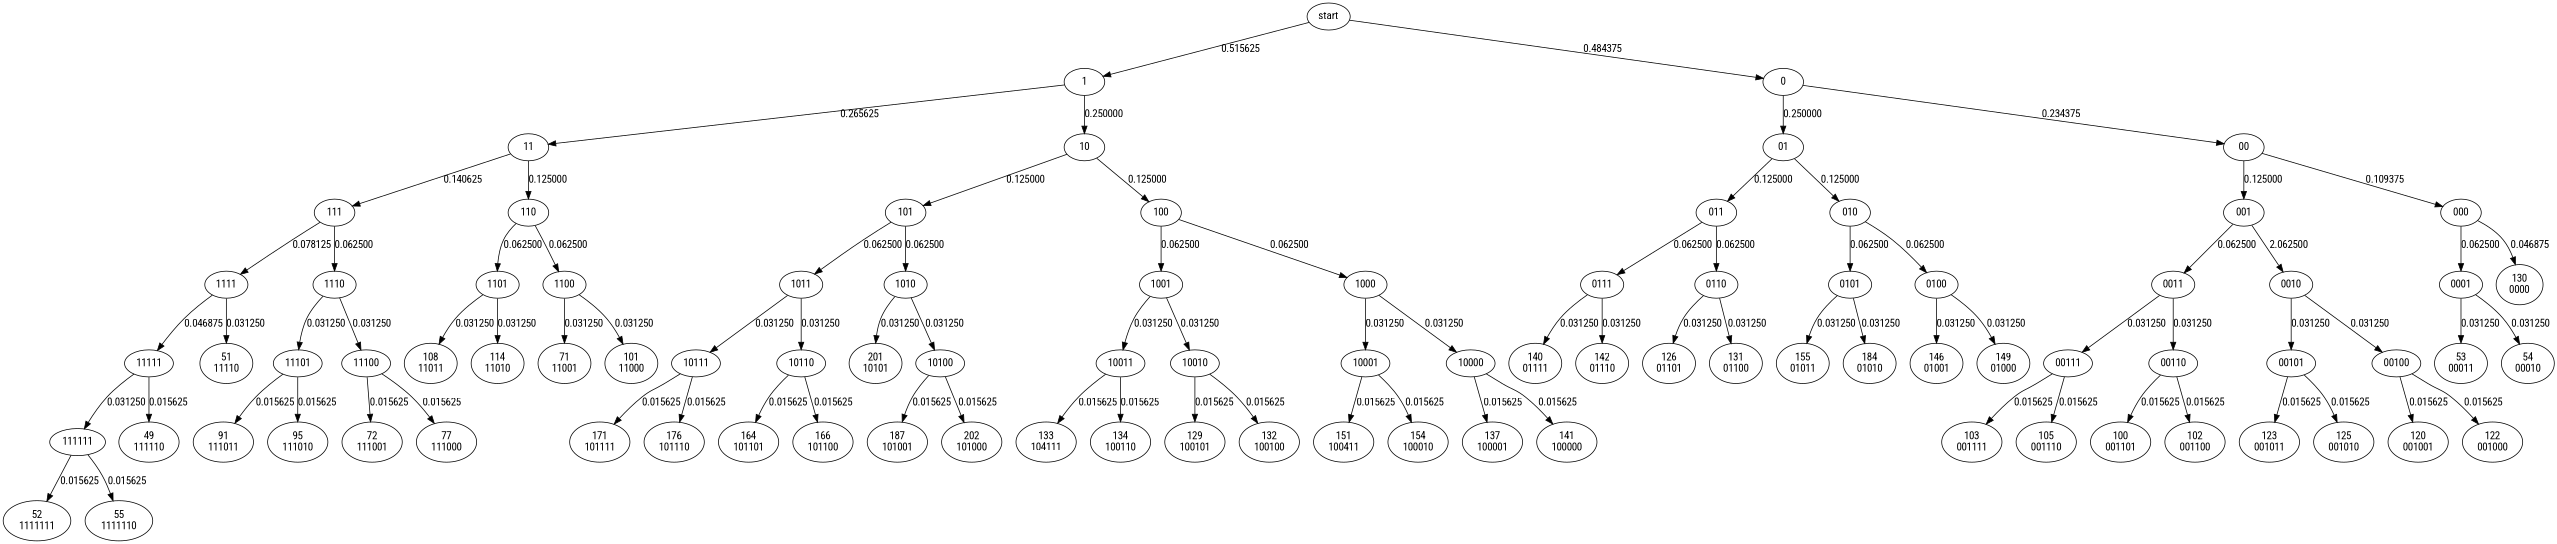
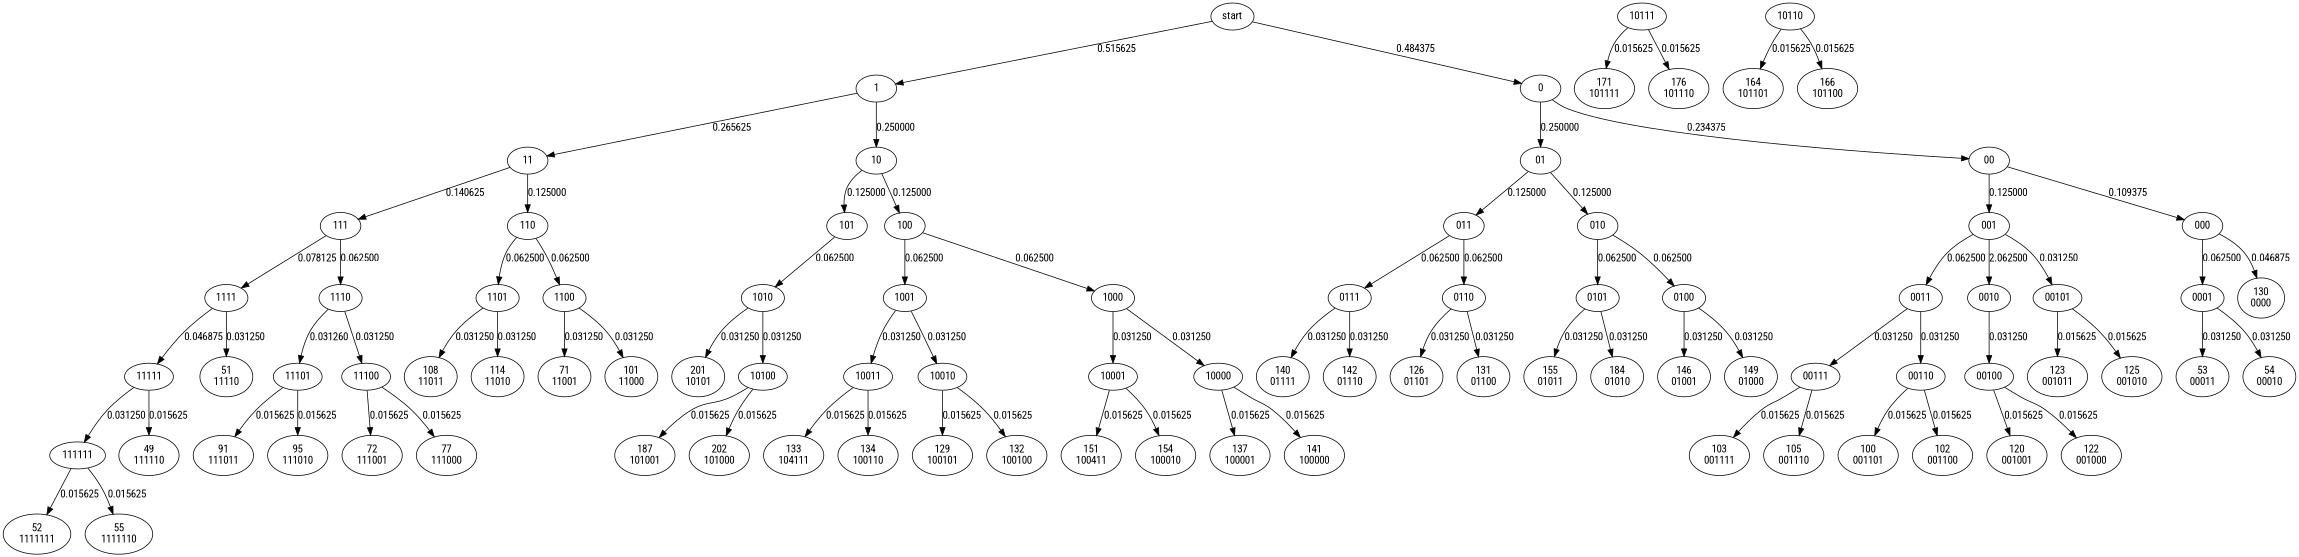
node "1011": removed
edge "0010" -> "00101": now "001" -> "00101"
edge "1110" -> "11101": label "0.031250" -> "0.031260"
